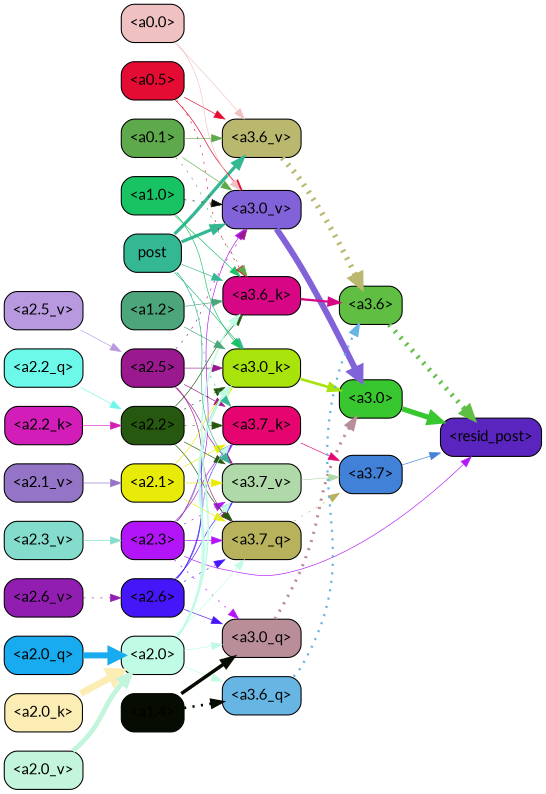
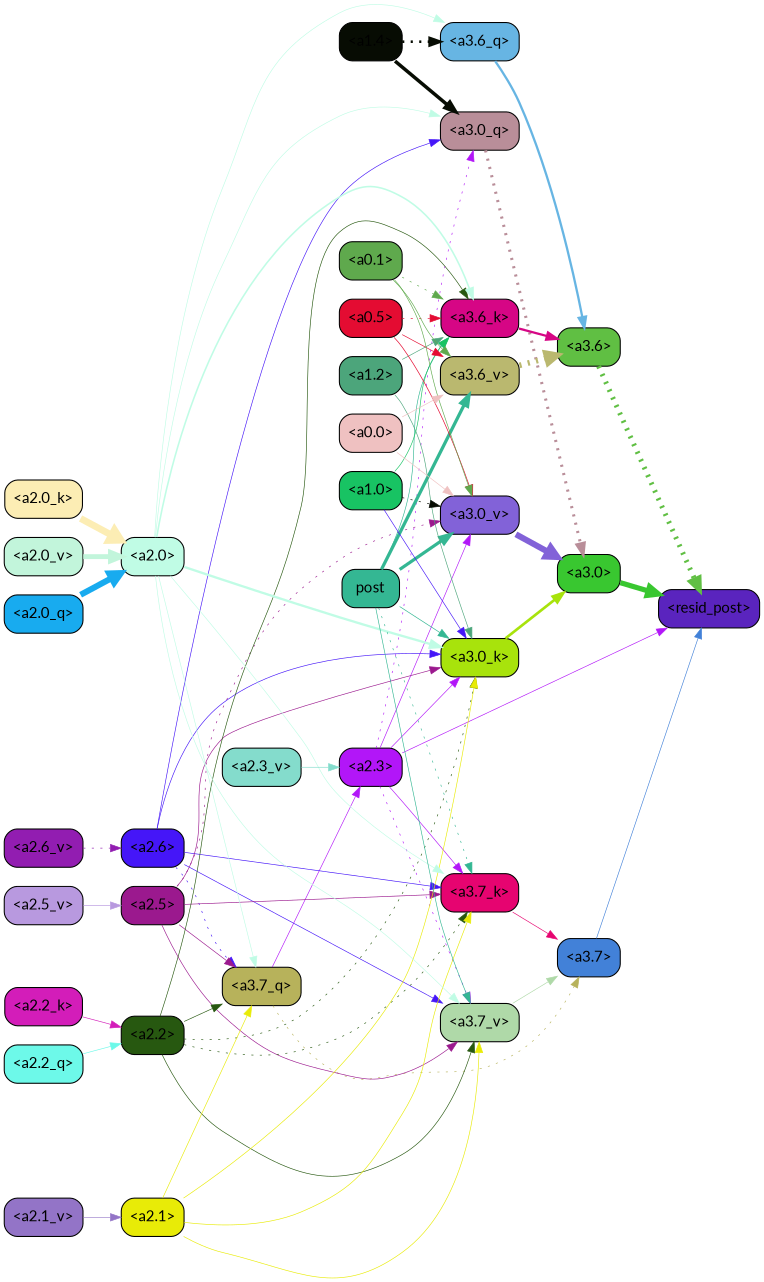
edge "<a1.0>" -> "<a3.0_k>": color #18c363 -> #4516f8
edge "<a2.3>" -> "<a3.0_k>": color #5fa94d -> #b216f8
edge "<a3.6_q>" -> "<a3.6>": style dotted -> solid
edge "<a2.3>" -> "<a3.7_q>": reversed
